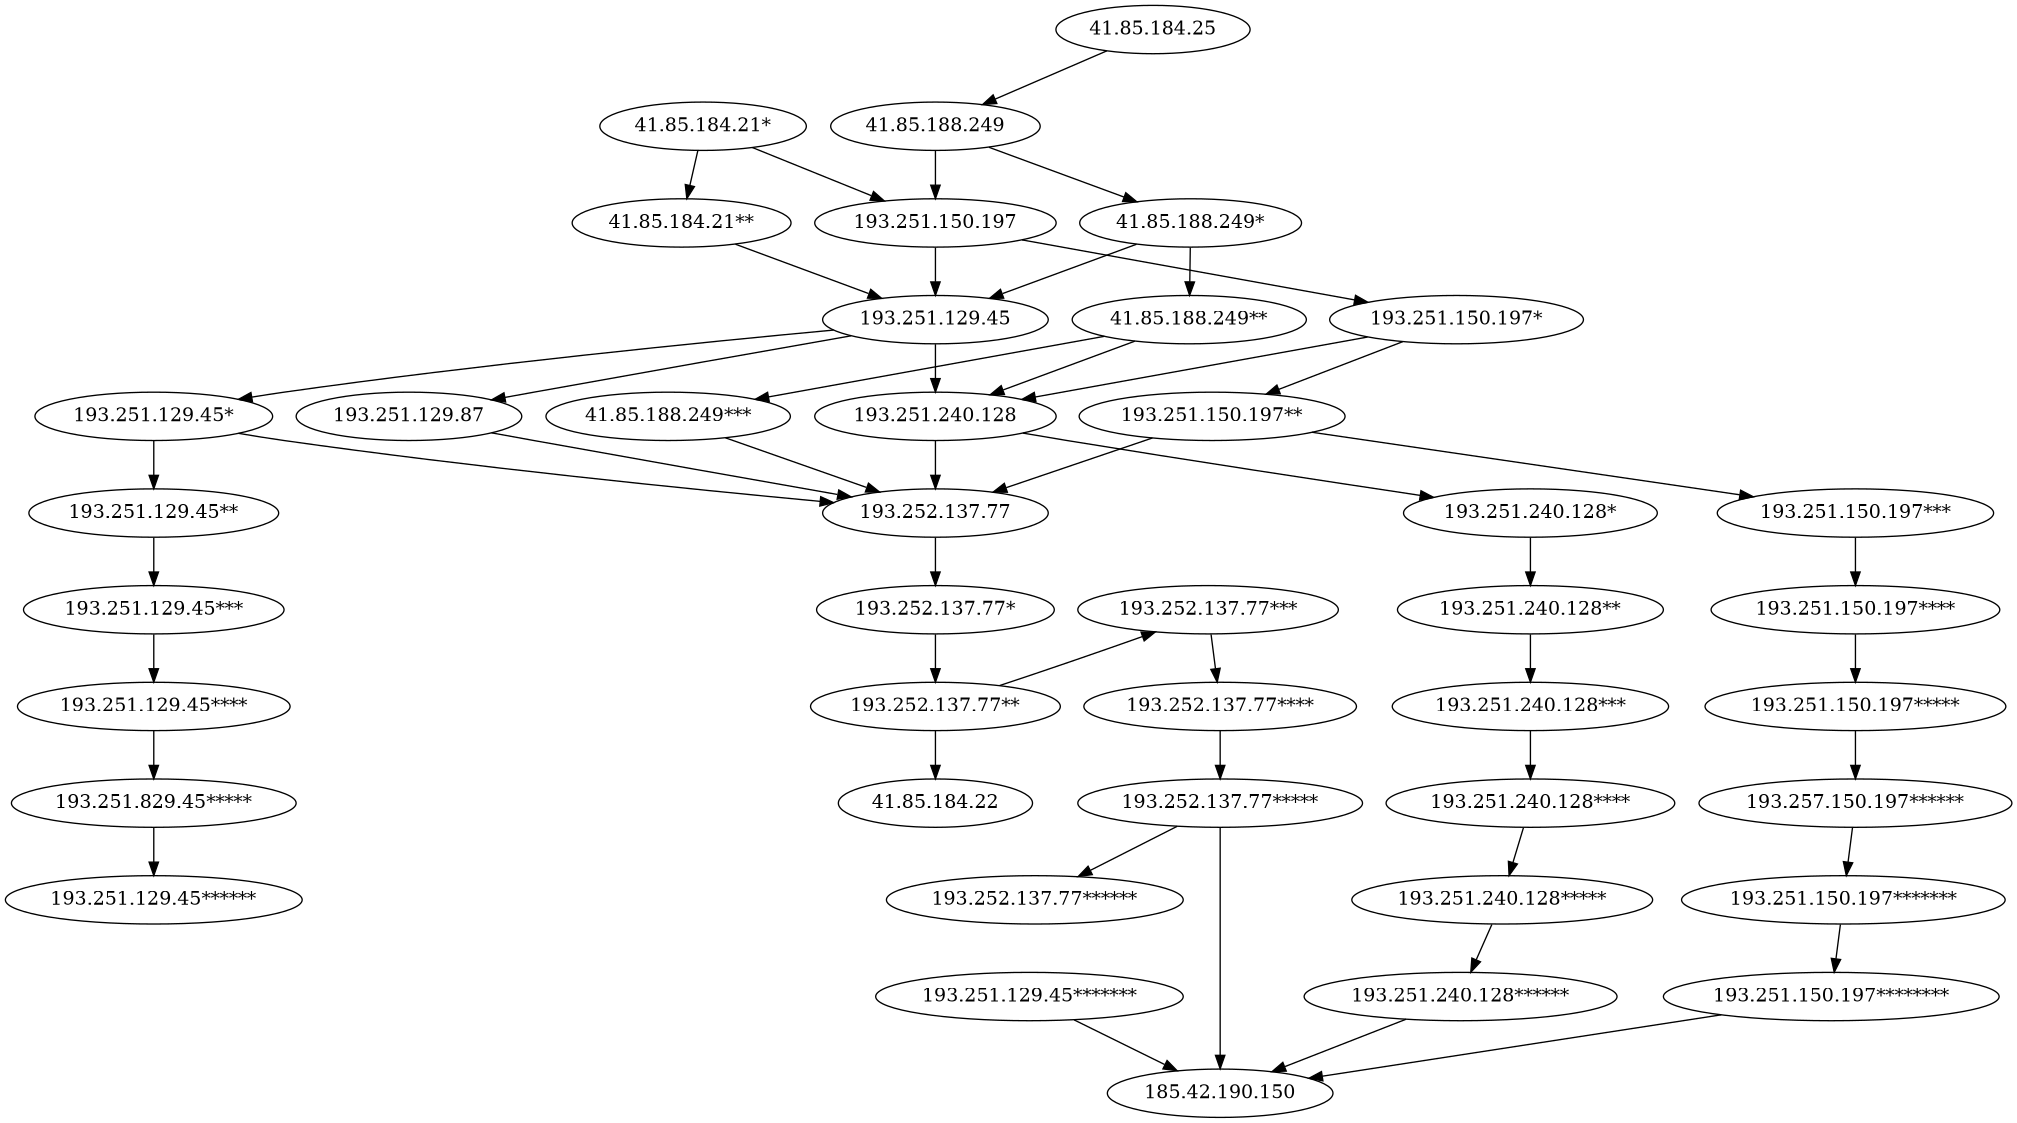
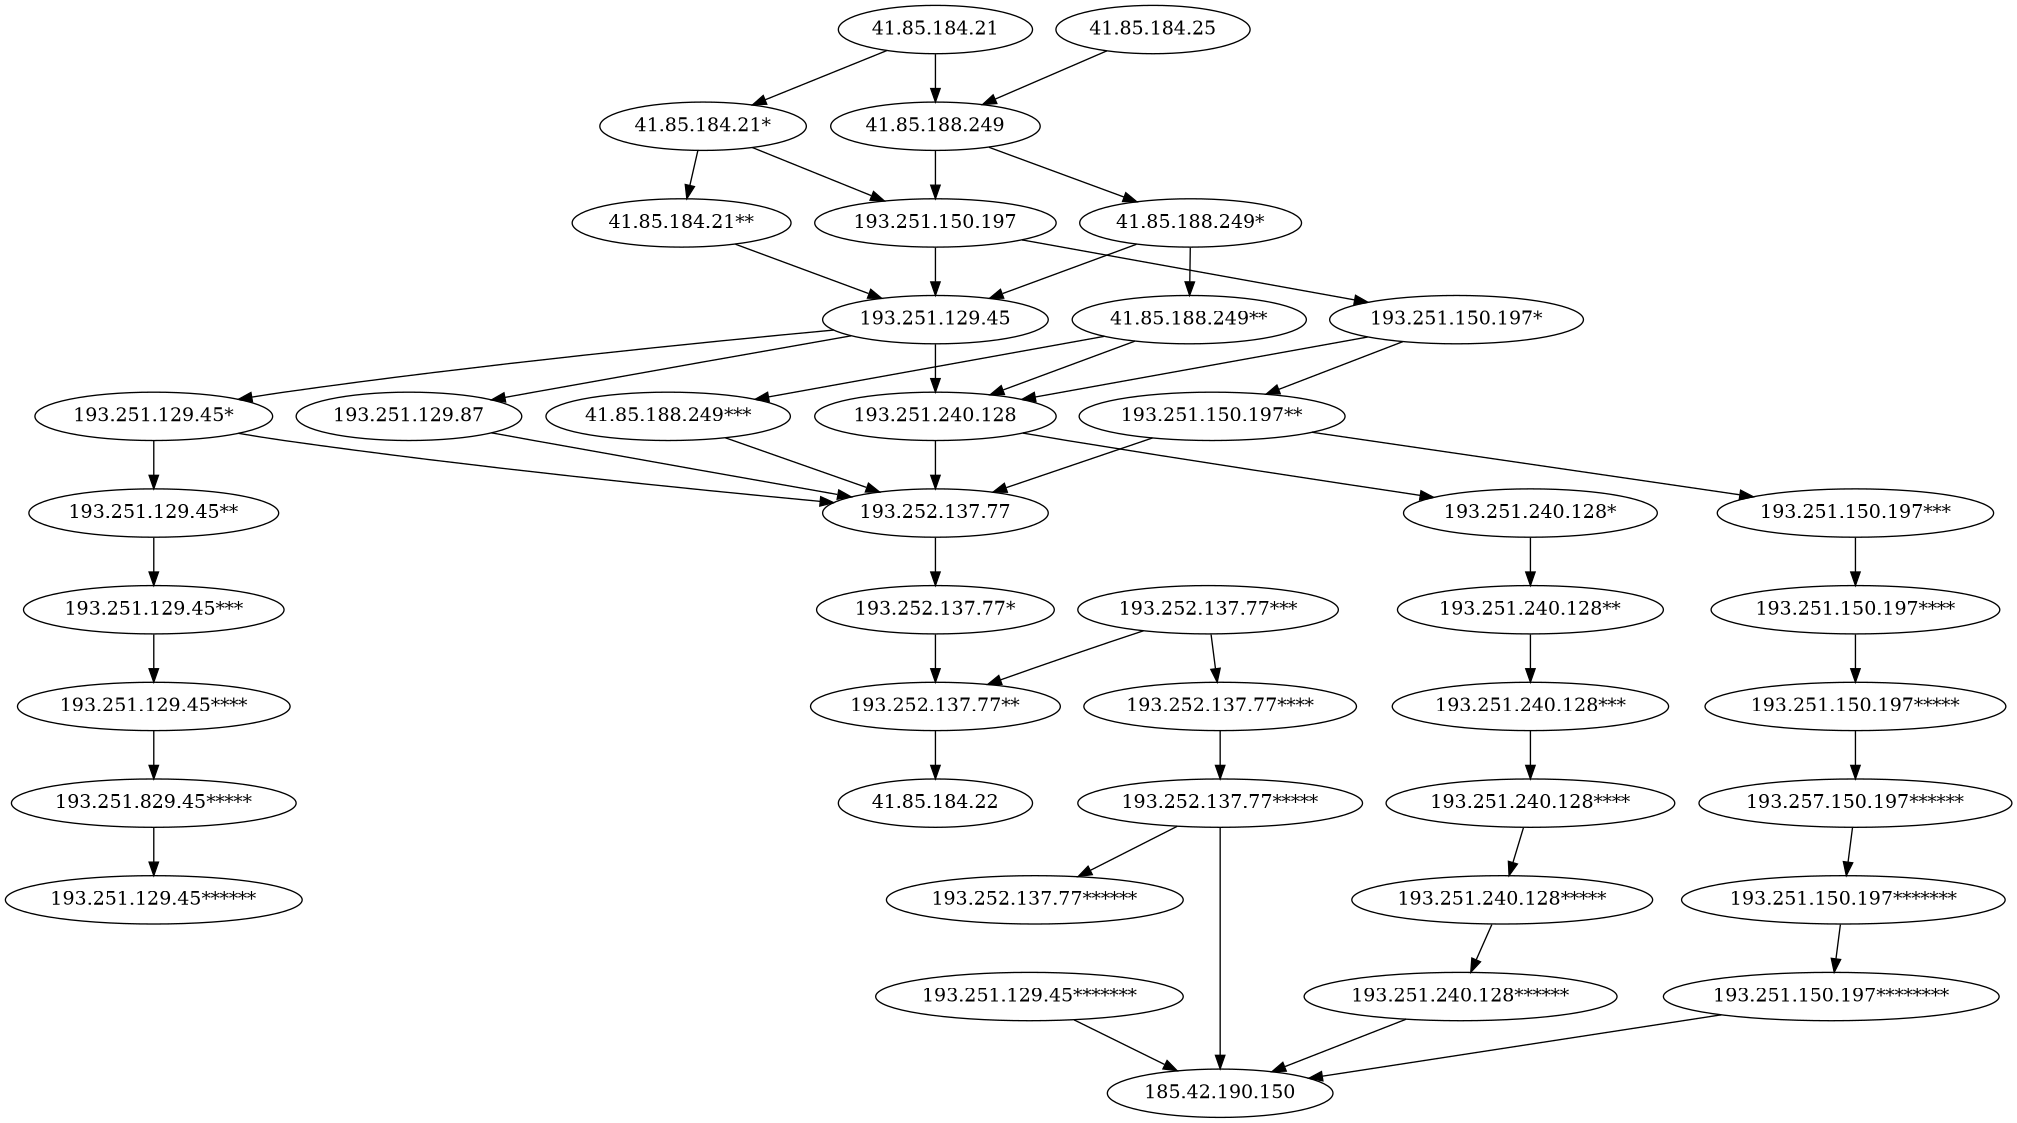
node "41.85.184.21": added
edge "193.252.137.77**" -> "193.252.137.77***": reversed
